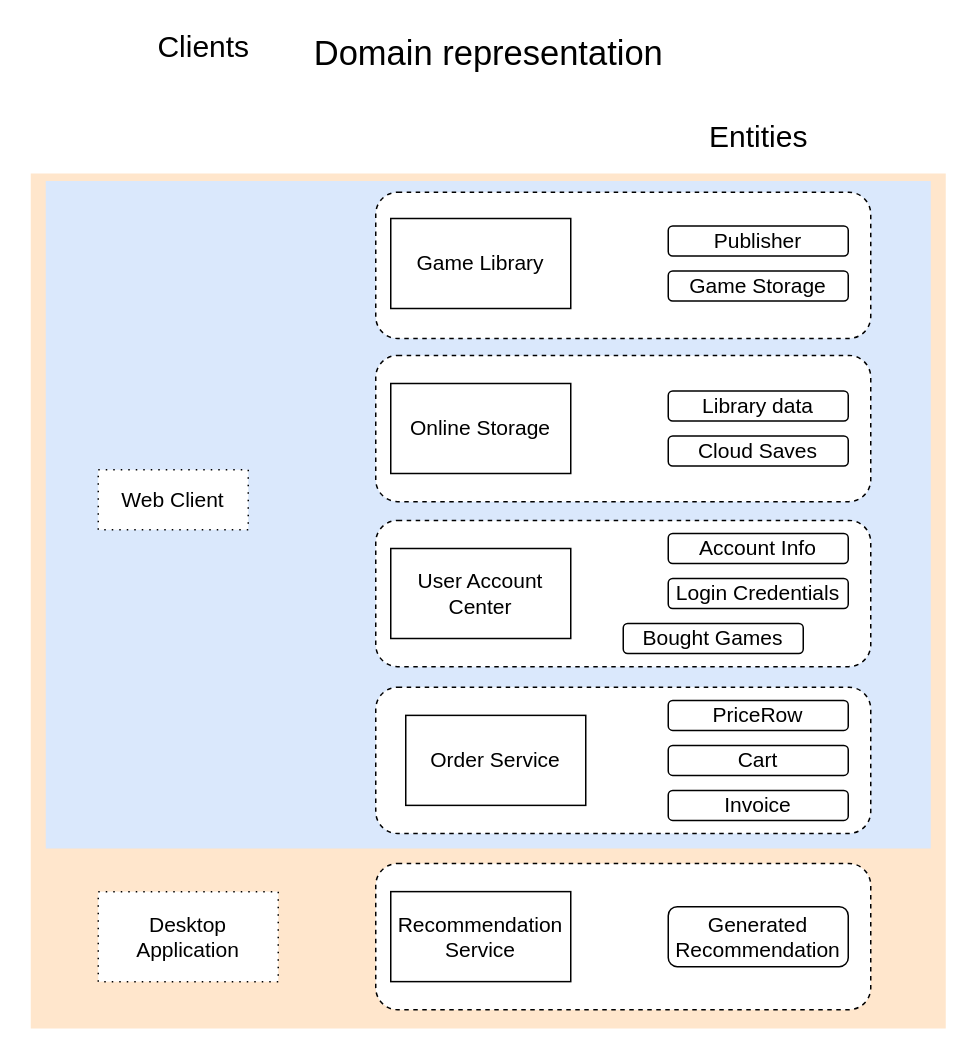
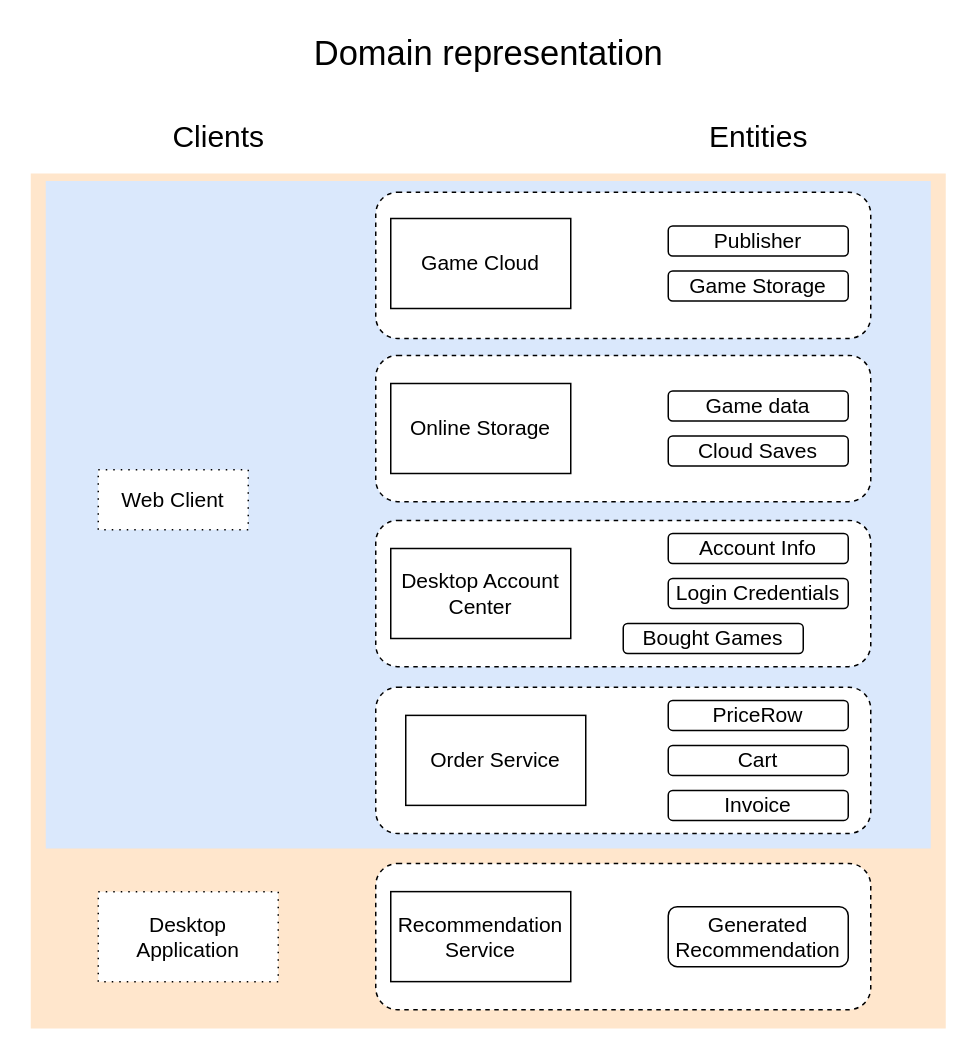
node "Clients": moved (203, 46) -> (218, 136)
node "Game Library": label "Game Library" -> "Game Cloud"
node "Library data": label "Library data" -> "Game data"
node "User Account Center": label "User Account Center" -> "Desktop Account Center"
